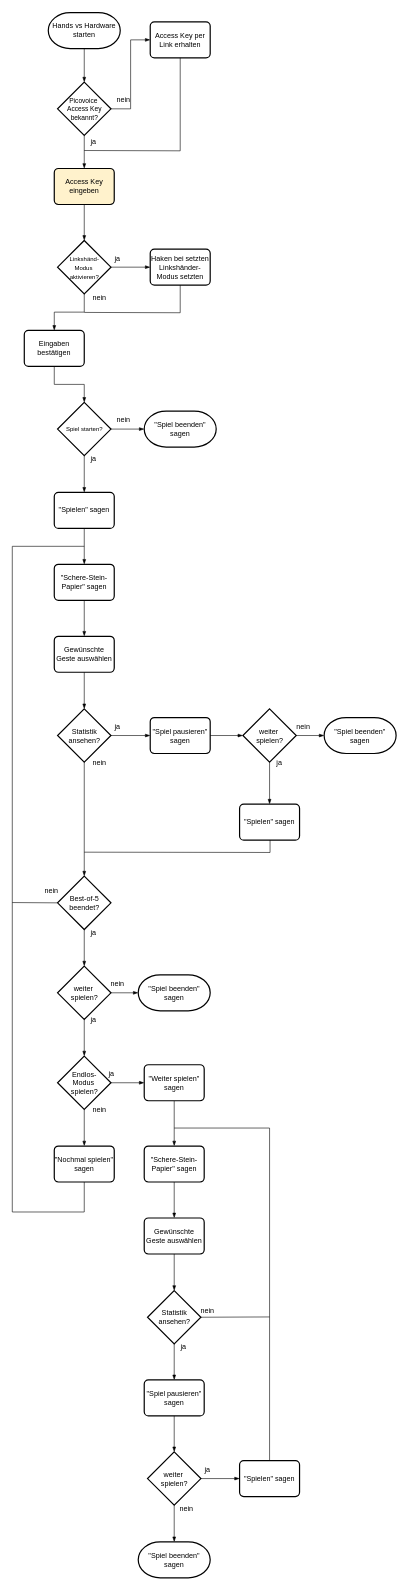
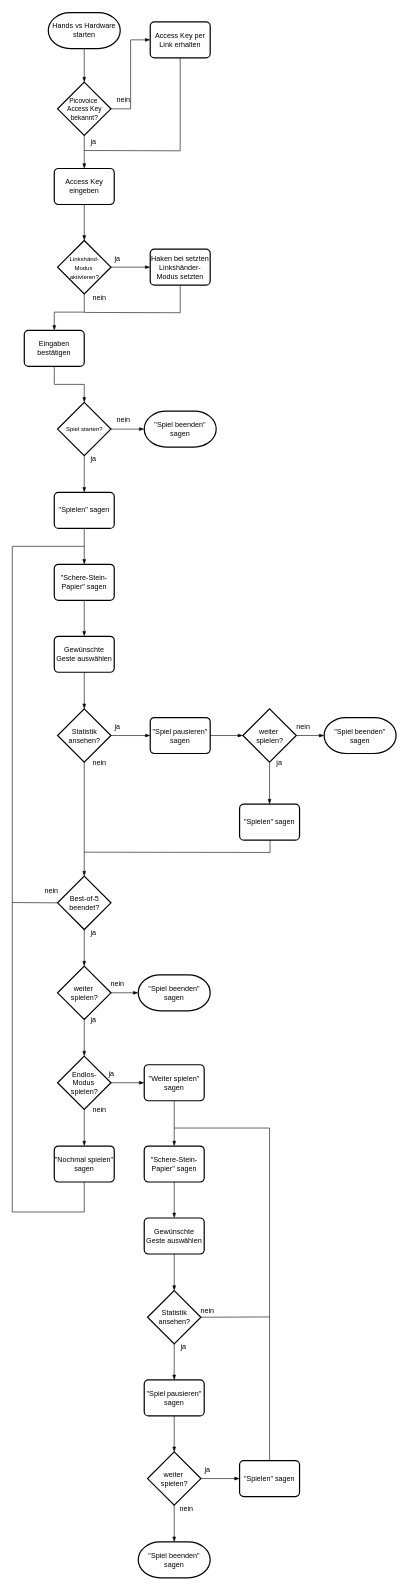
node "Access Key eingeben": fillcolor #fff2cc -> #ffffff
